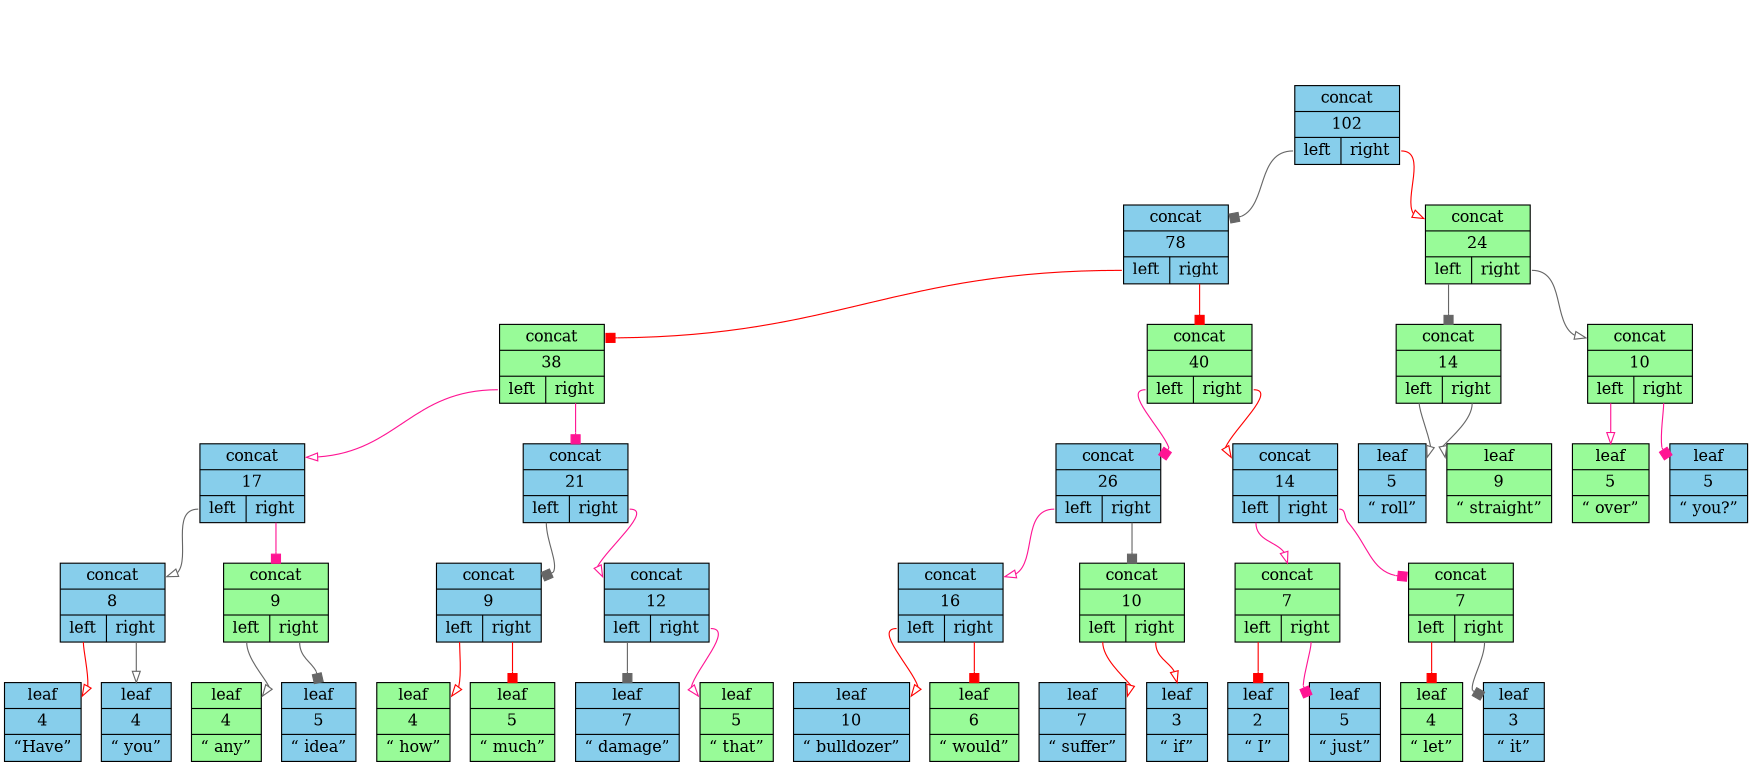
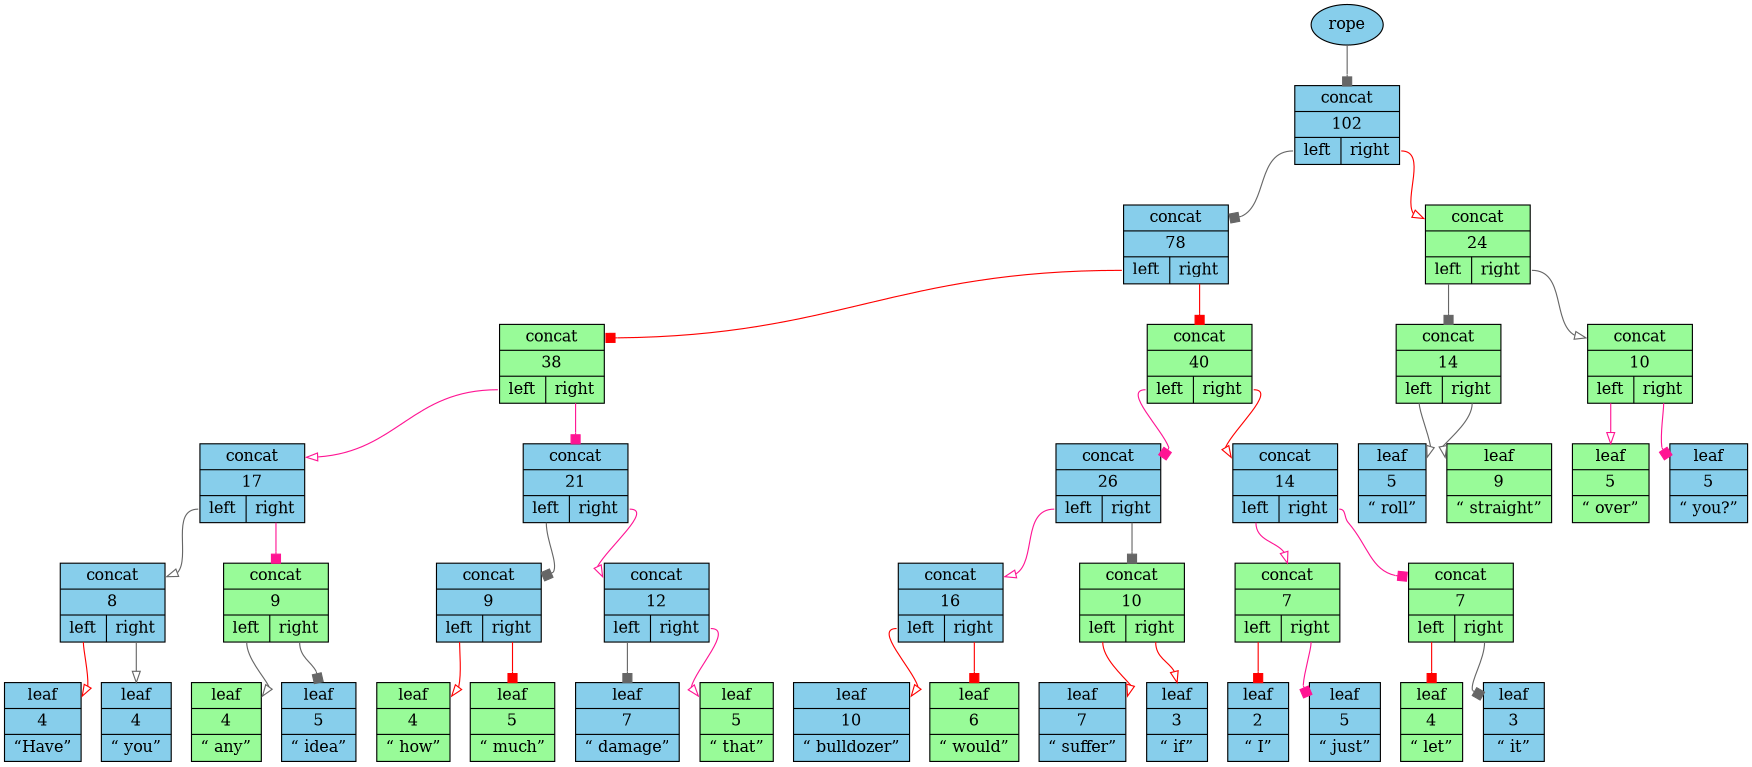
node "rope": added
